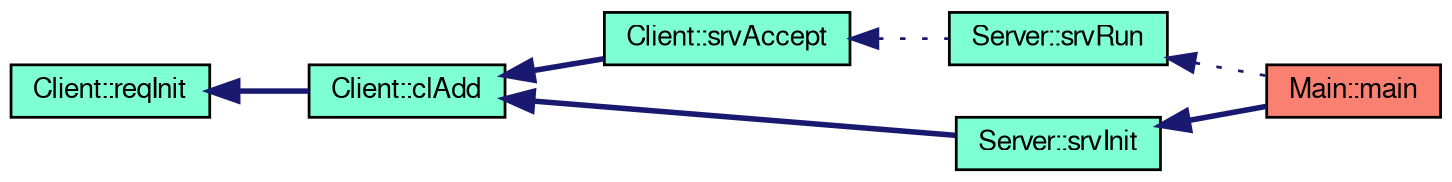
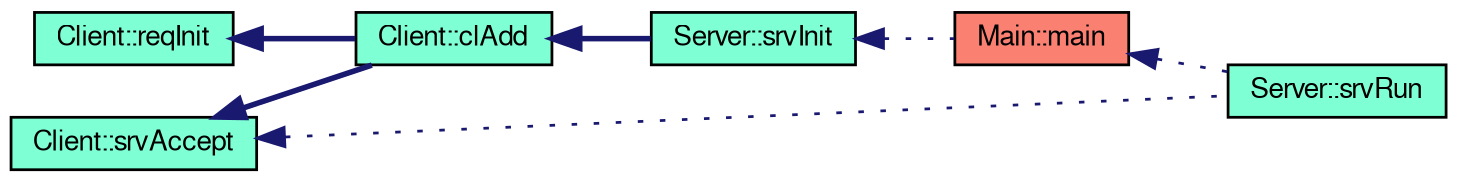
edge "Client::srvAccept" -> "Client::clAdd": reversed
edge "Main::main" -> "Server::srvRun": reversed
edge "Main::main" -> "Server::srvInit": style bold -> dotted
